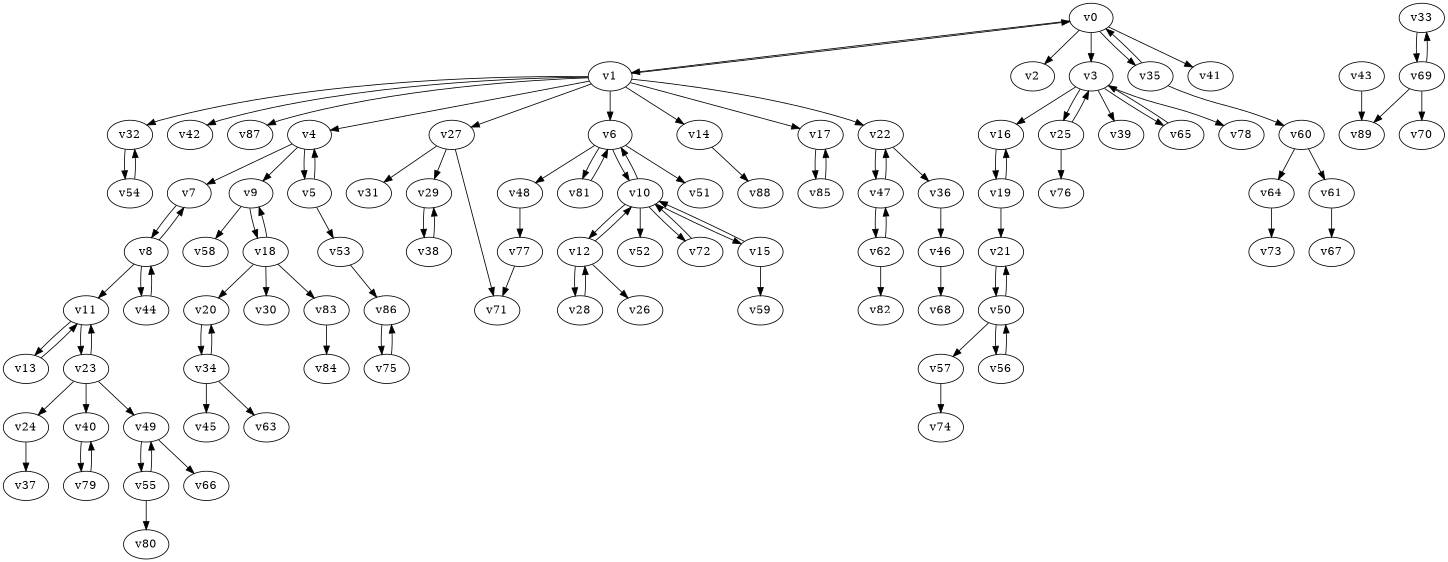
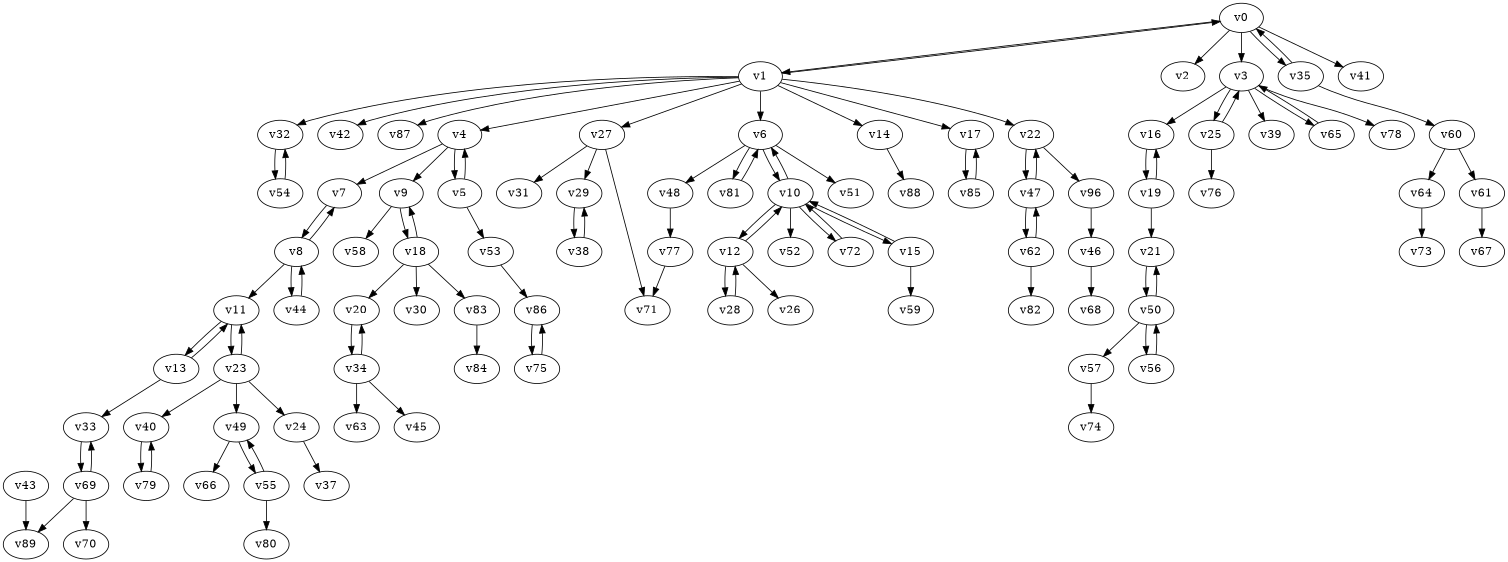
node "v36": label "v36" -> "v96"
edge "v13" -> "v33": added
